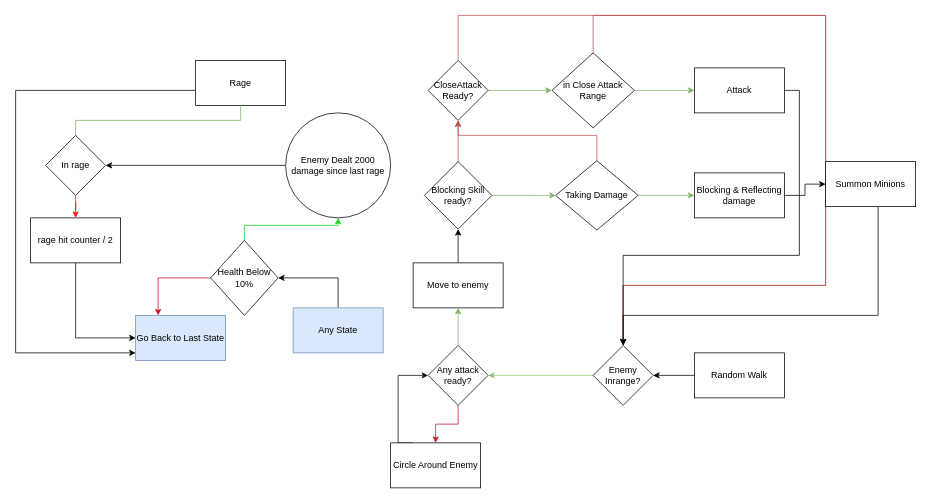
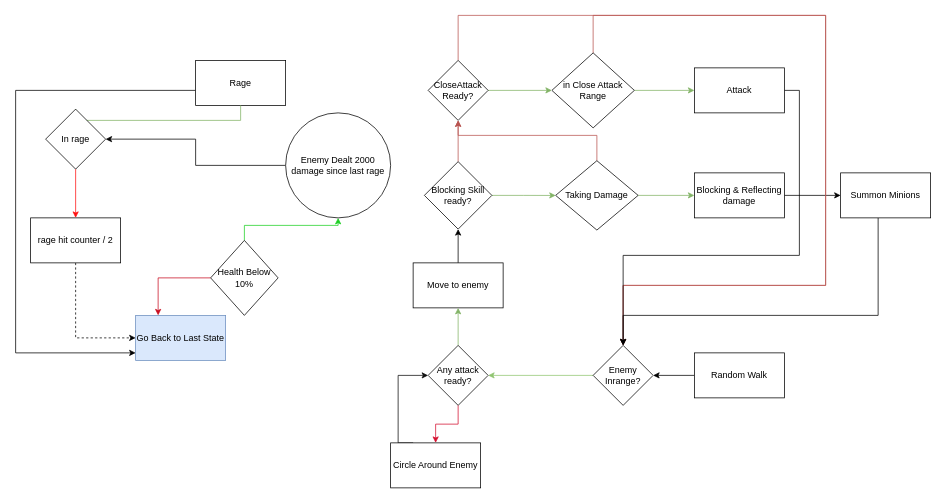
node "In rage": moved (75, 165) -> (75, 139)
node "Summon Minions": moved (870, 184) -> (885, 195)
edge "Any State" -> "Health Below 10%": removed
edge "rage hit counter / 2" -> "Go Back to Last State": style solid -> dashed
node "Any State": removed
